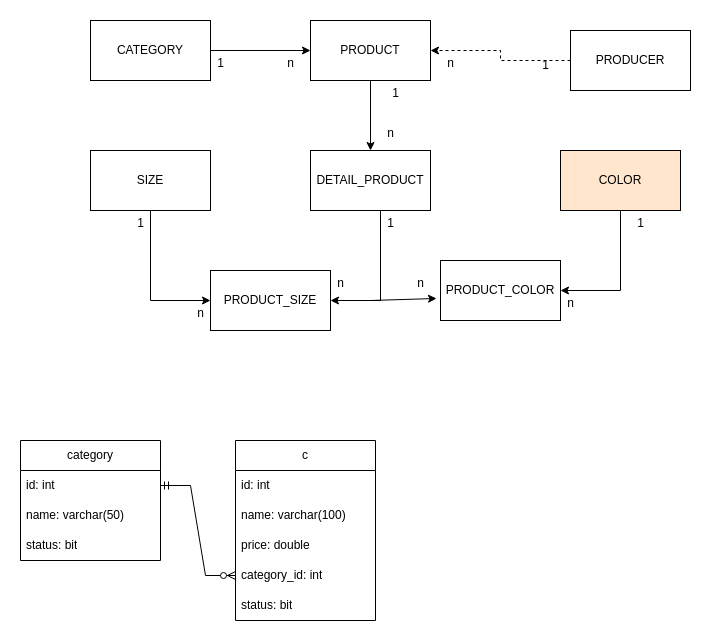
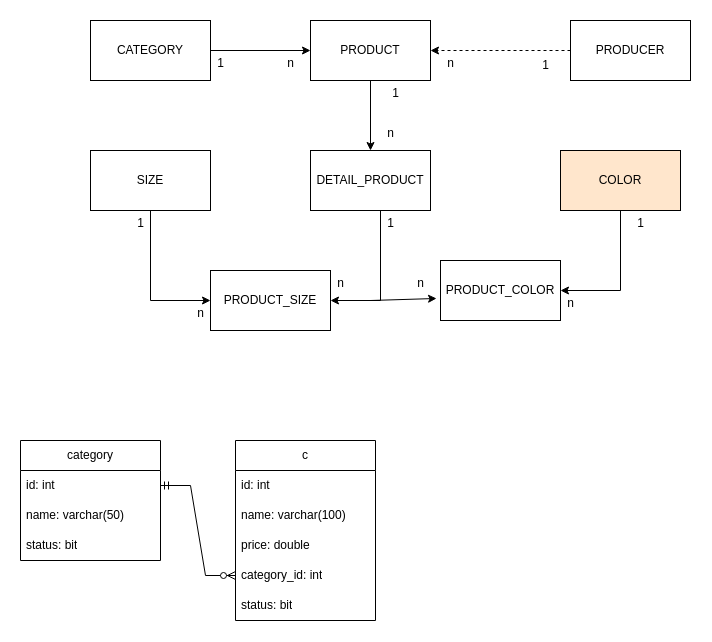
node "PRODUCER": moved (631, 61) -> (631, 51)
